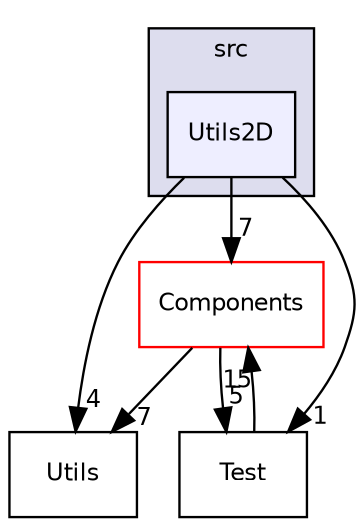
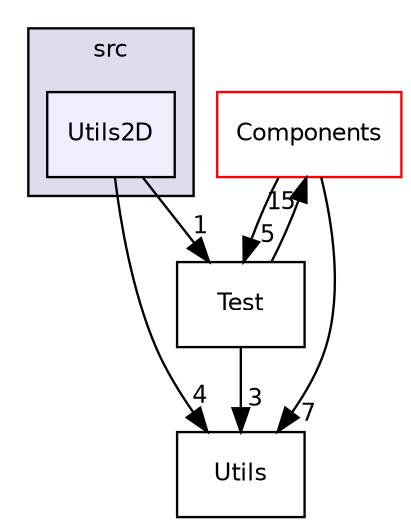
edge "Utils2D" -> "Components": removed
edge "Test" -> "Utils": added
